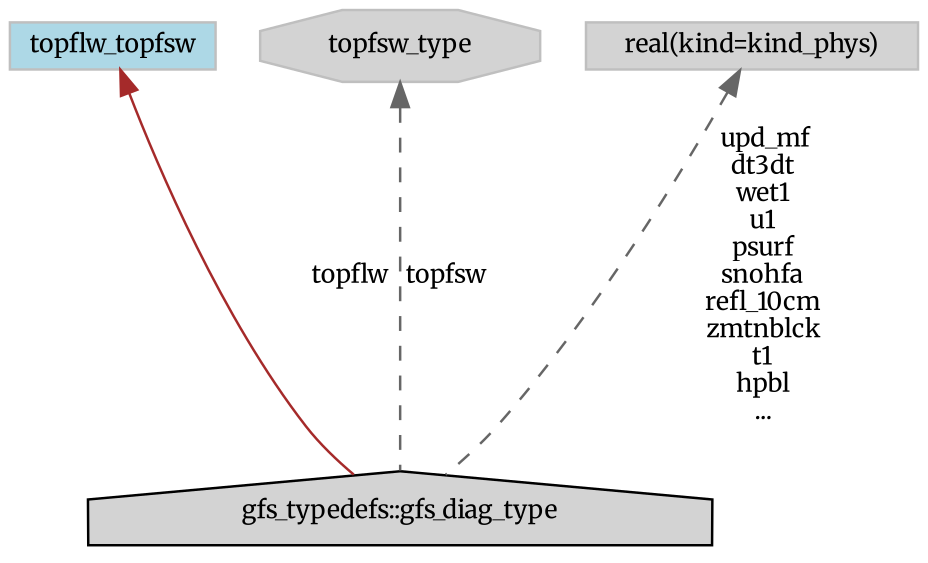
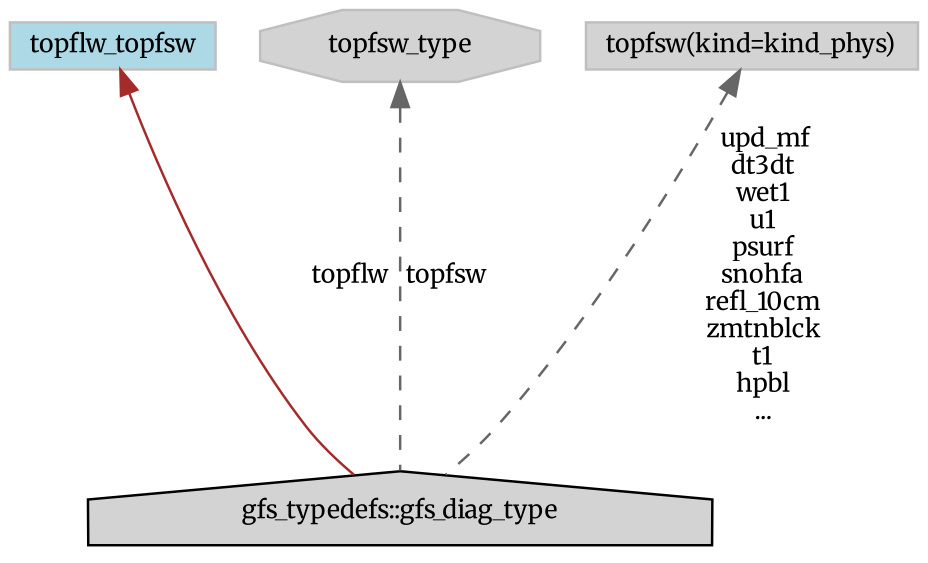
node "real(kind=kind_phys)": label "real(kind=kind_phys)" -> "topfsw(kind=kind_phys)"
